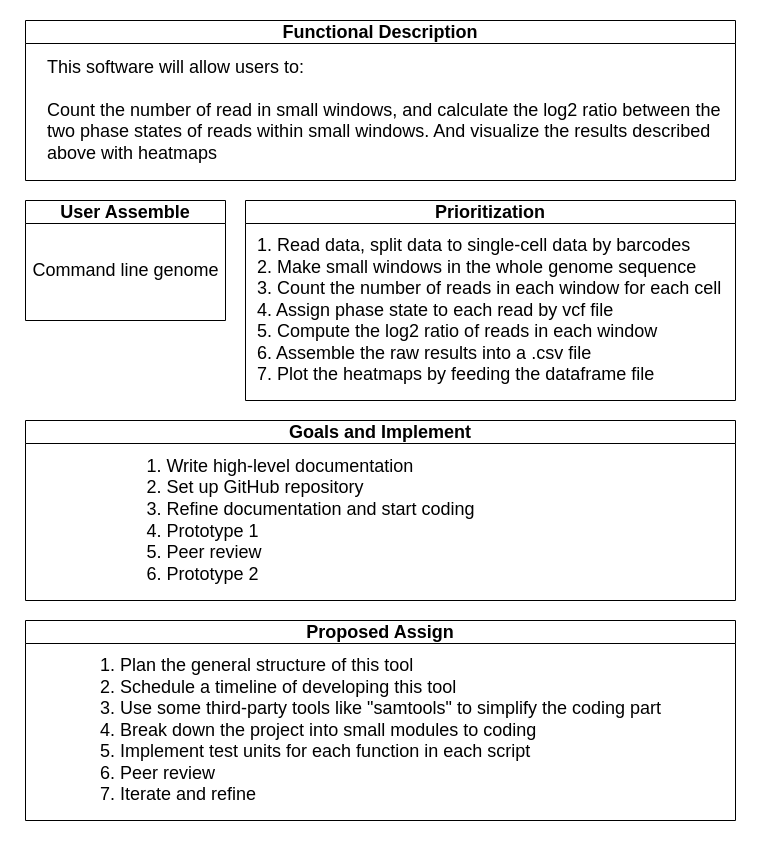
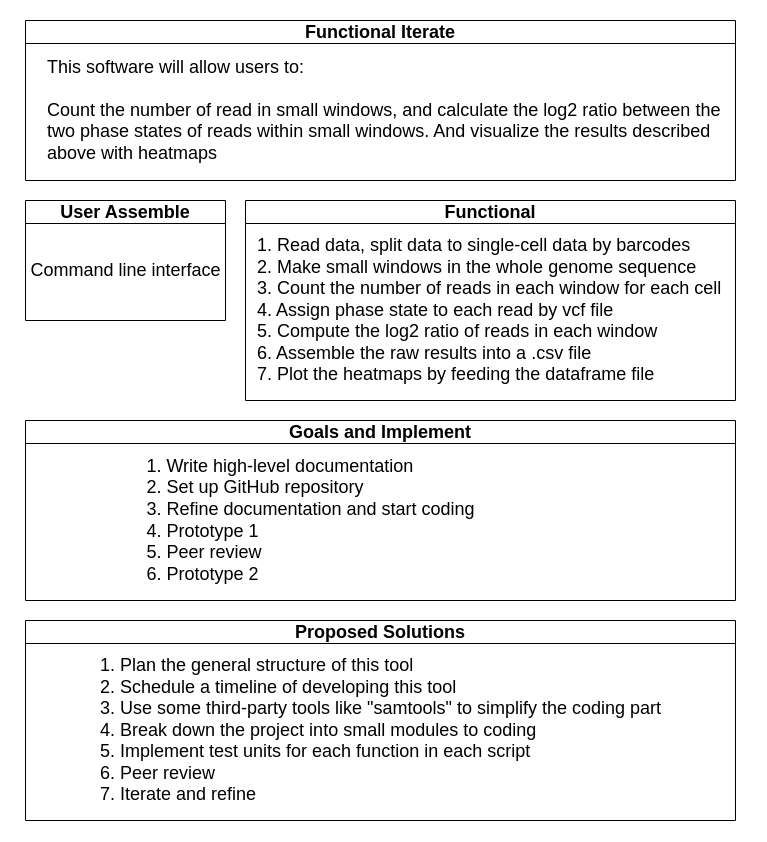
node "Functional Description": label "Functional Description" -> "Functional Iterate"
node "Prioritization": label "Prioritization" -> "Functional"
node "Command line genome": label "Command line genome" -> "Command line interface"
node "Proposed Assign": label "Proposed Assign" -> "Proposed Solutions"
